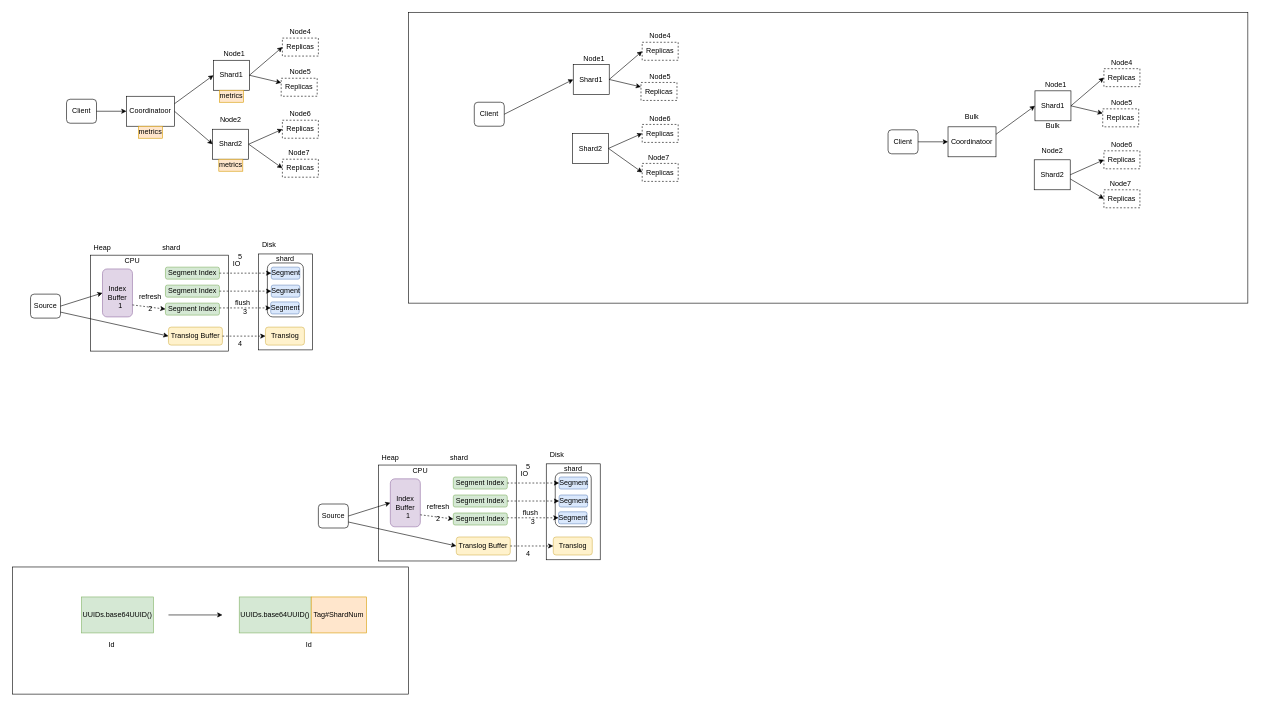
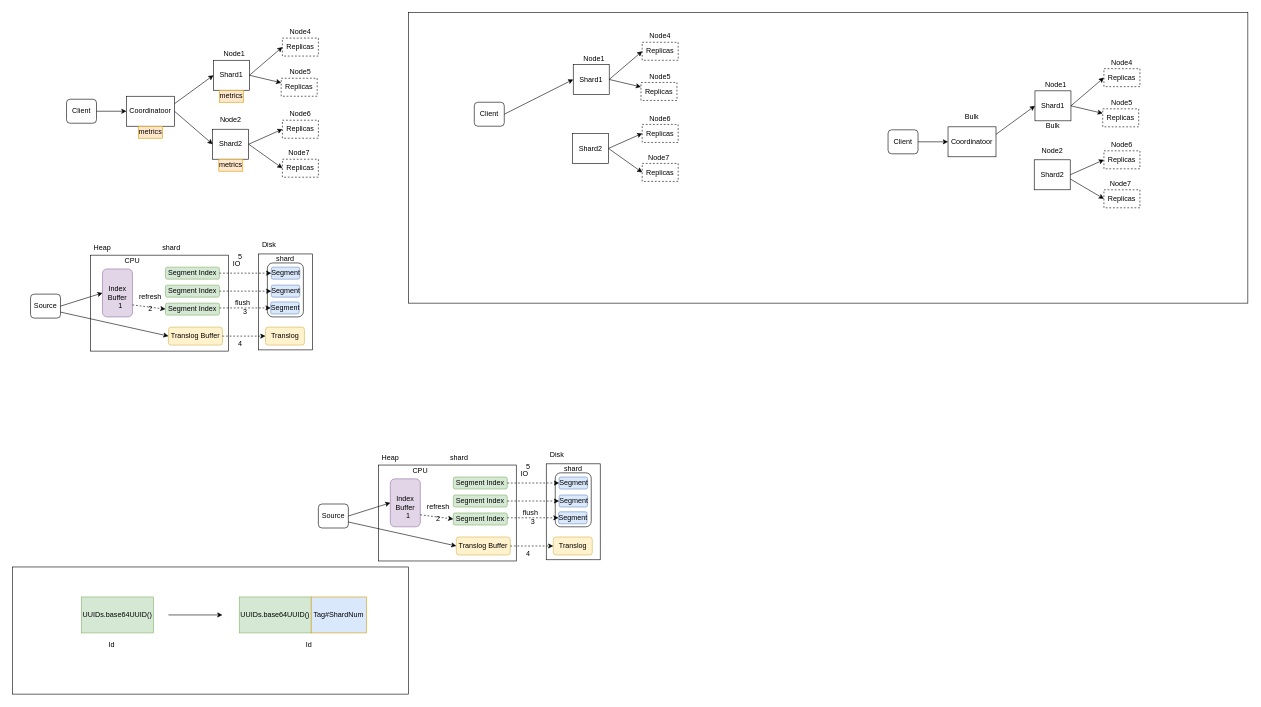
node "Tag#ShardNum": fillcolor #ffe6cc -> #dae8fc
